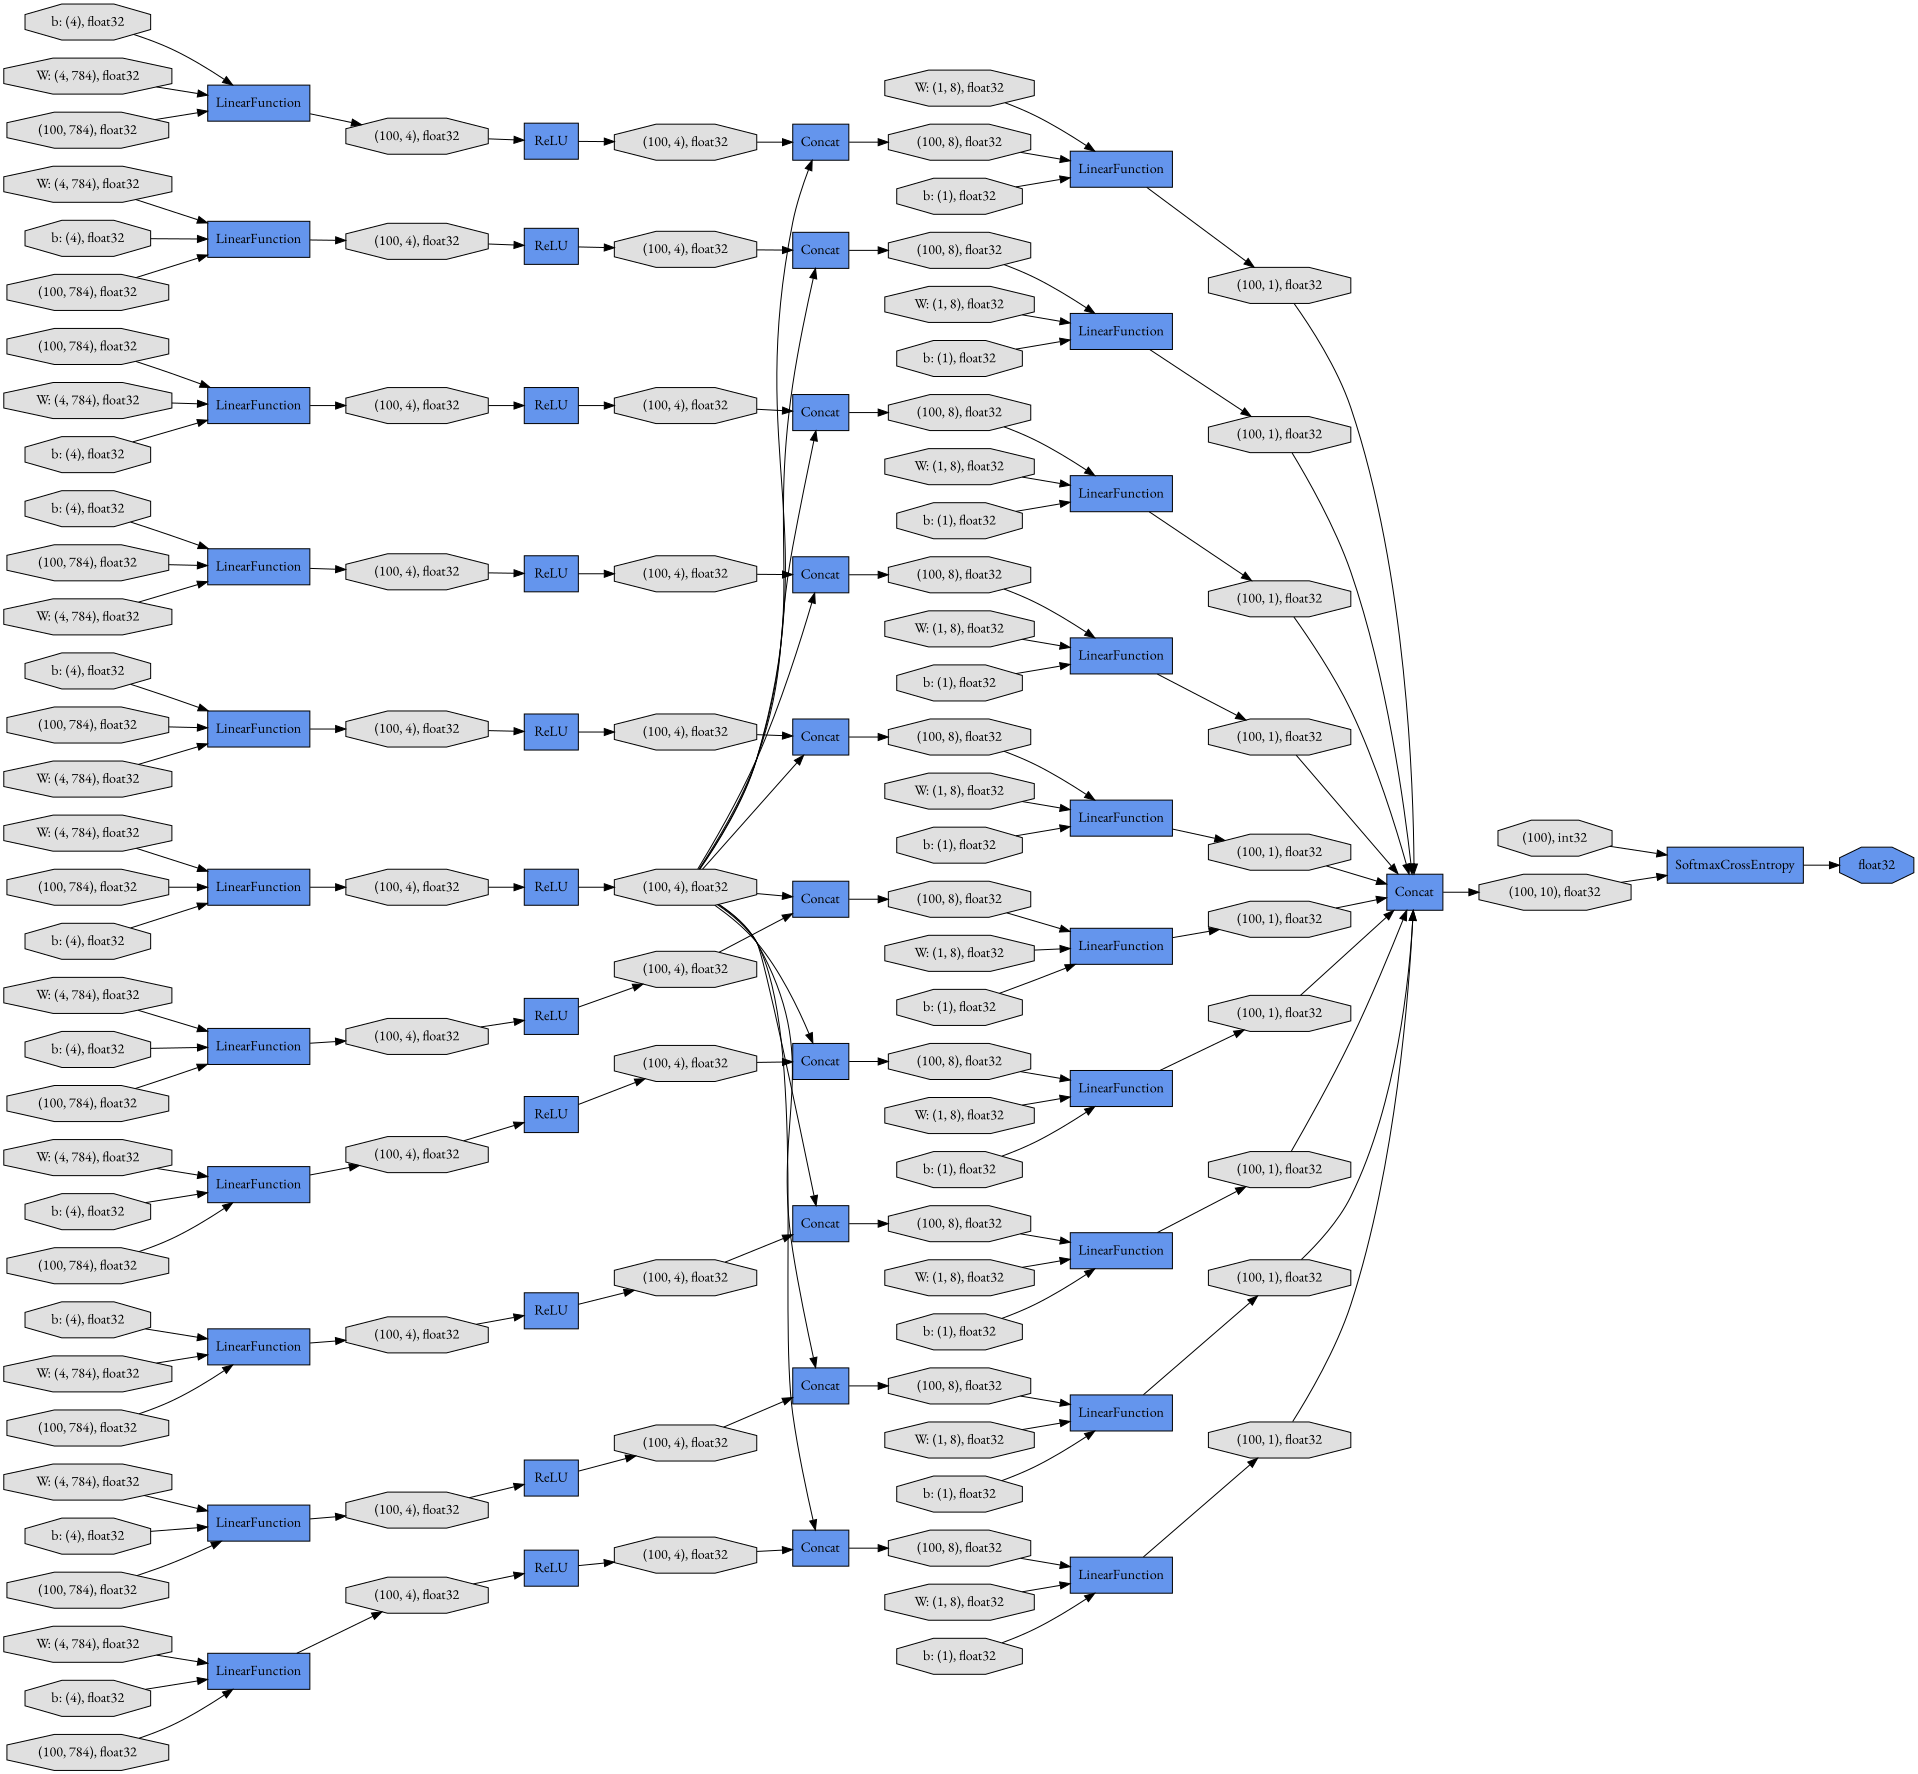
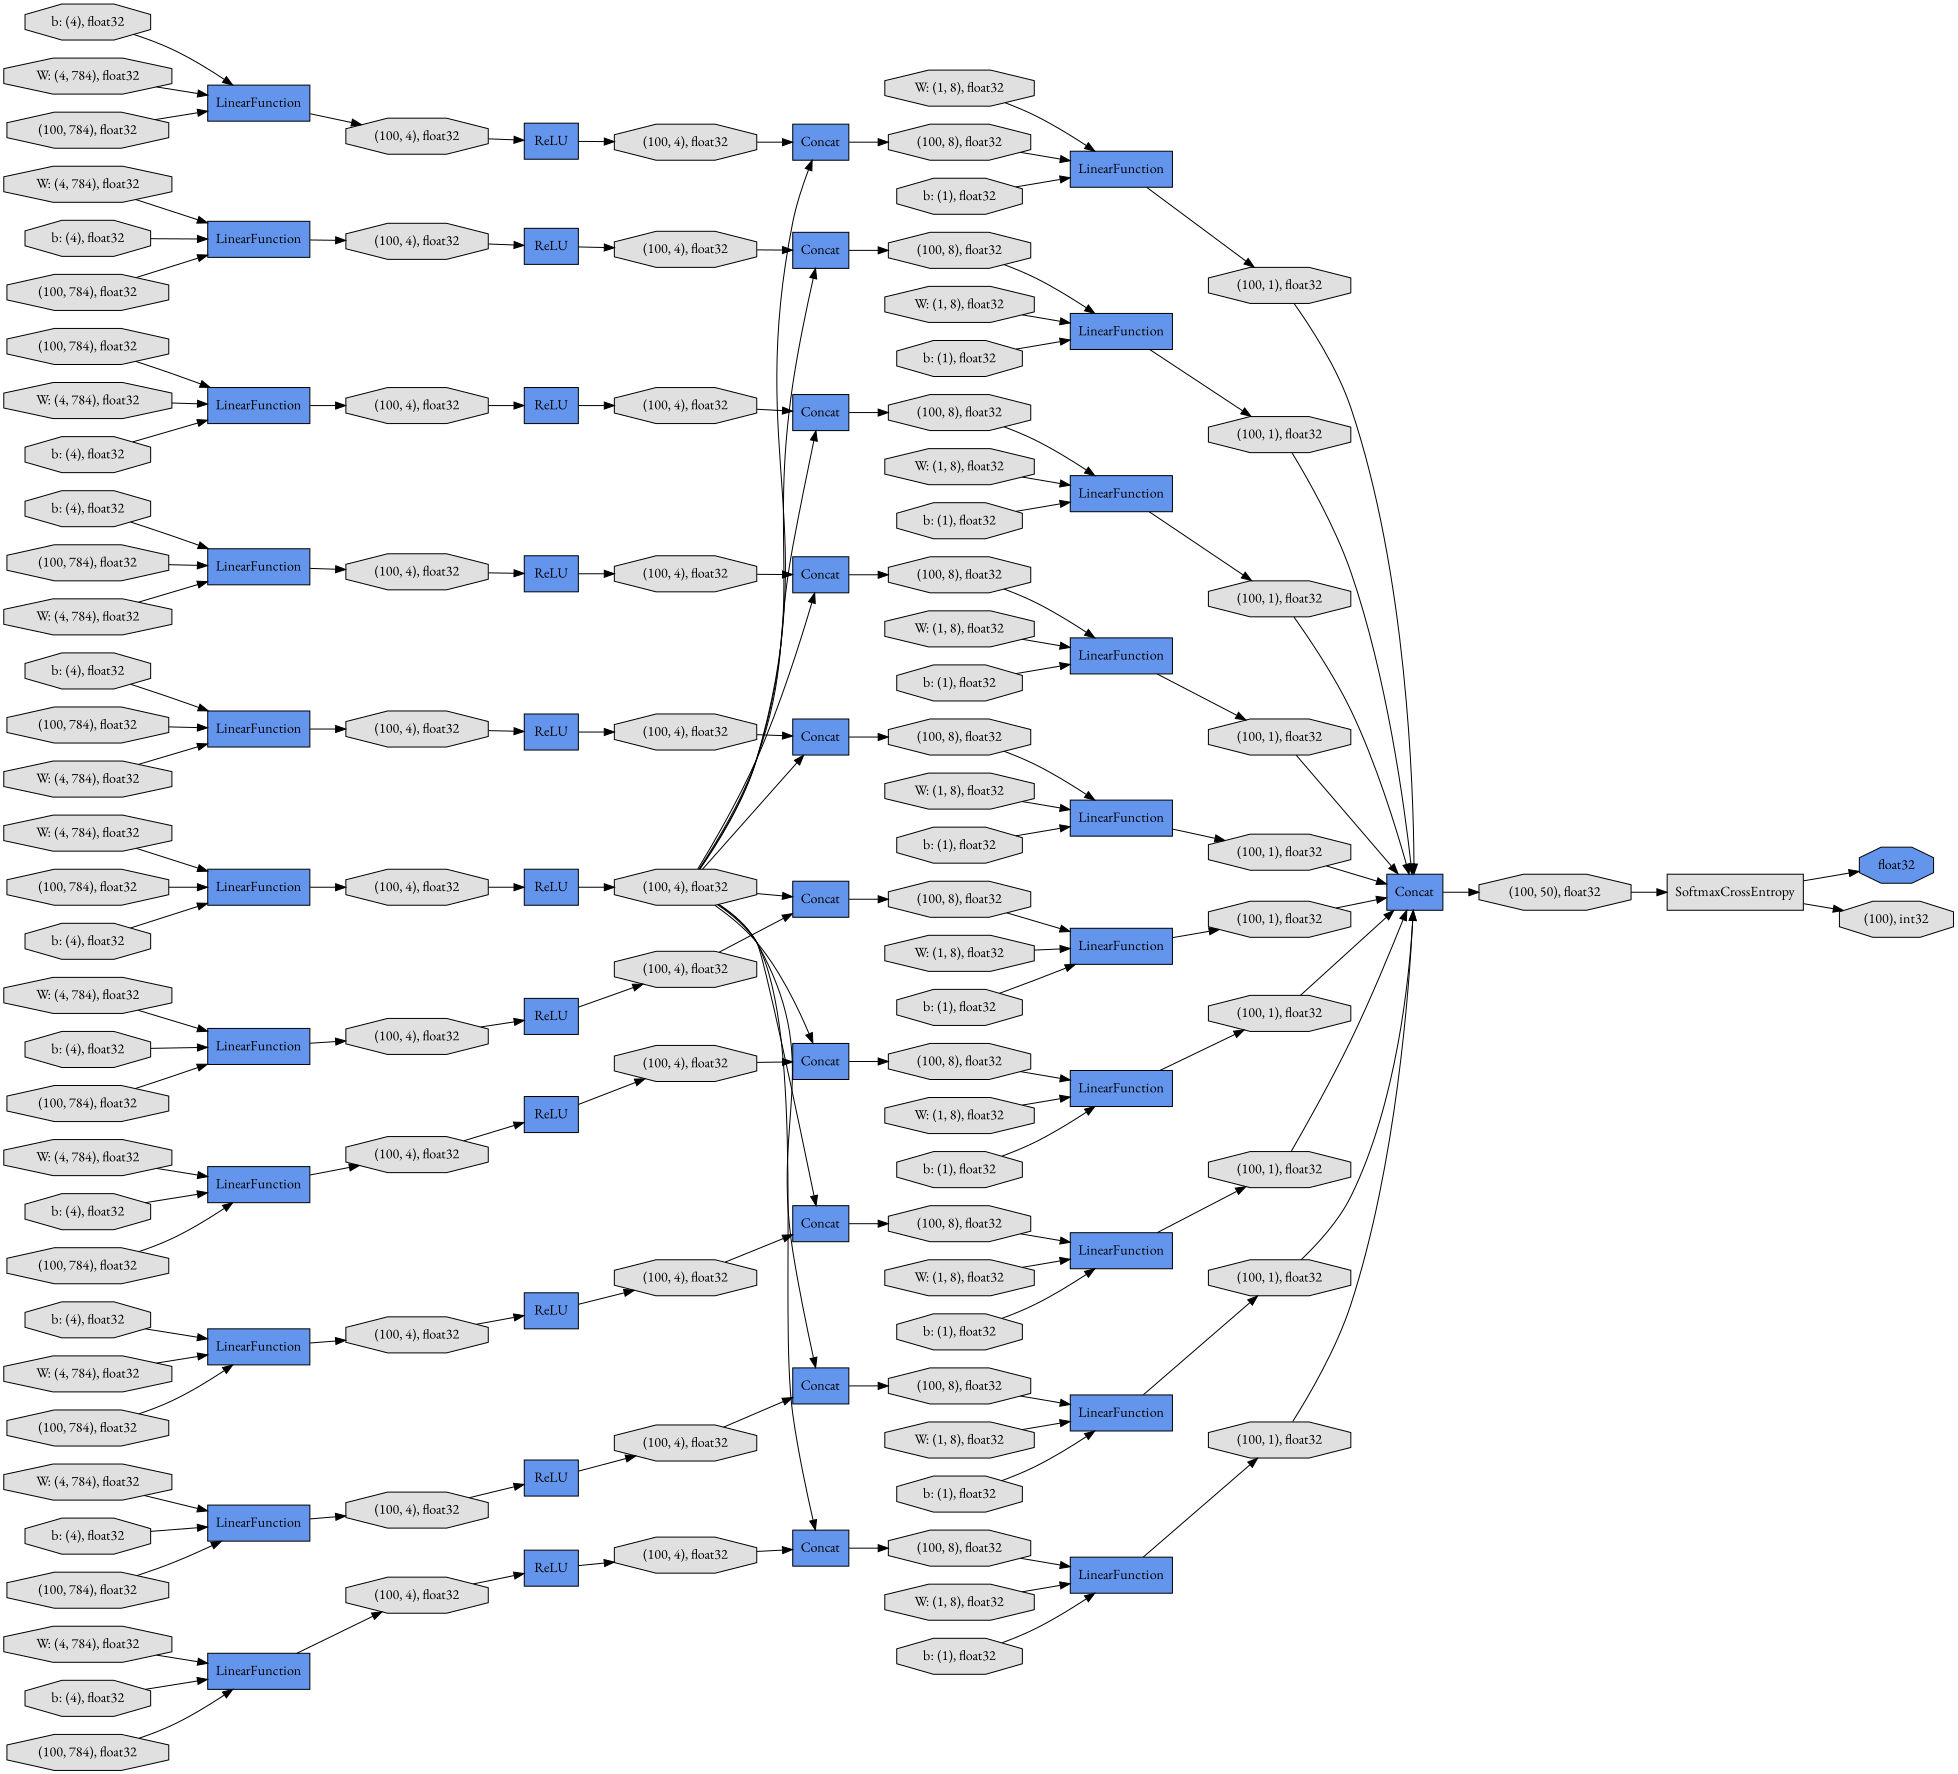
edge "(100), int32" -> "SoftmaxCrossEntropy": reversed
node "SoftmaxCrossEntropy": fillcolor #6495ed -> #e0e0e0
node "(100, 10), float32": label "(100, 10), float32" -> "(100, 50), float32"
